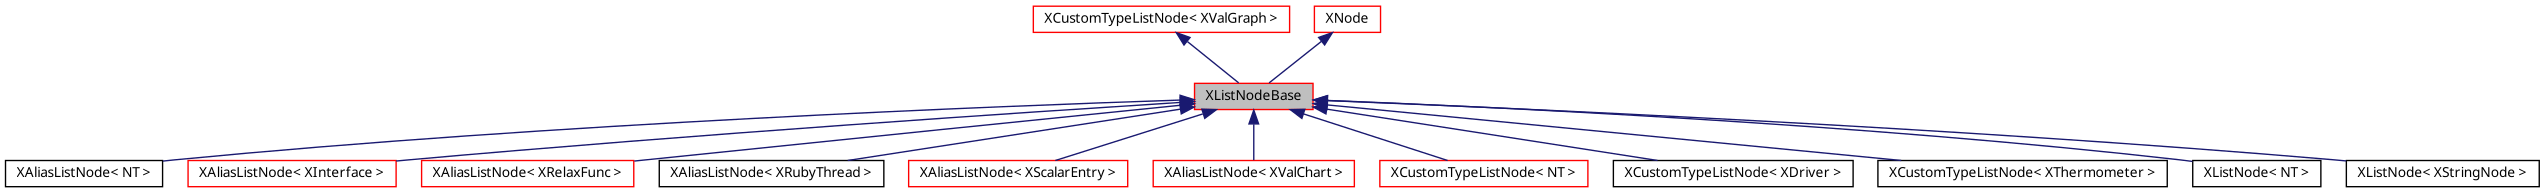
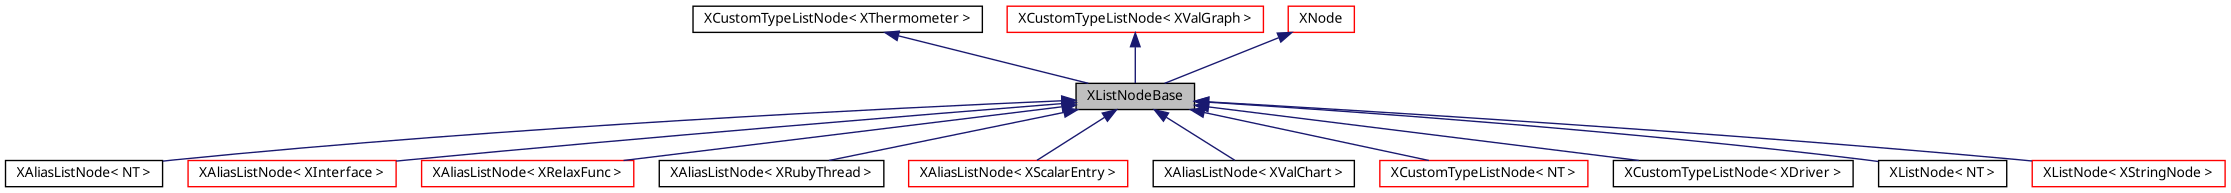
node "XListNodeBase": color red -> black
edge "XCustomTypeListNode< XThermometer >" -> "XListNodeBase": reversed
node "XAliasListNode< XValChart >": color red -> black
node "XListNode< XStringNode >": color black -> red
